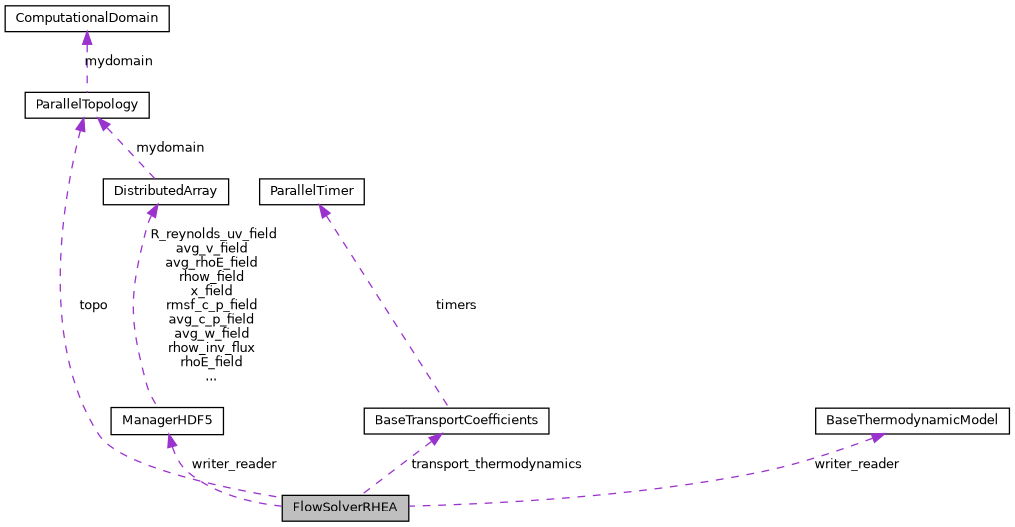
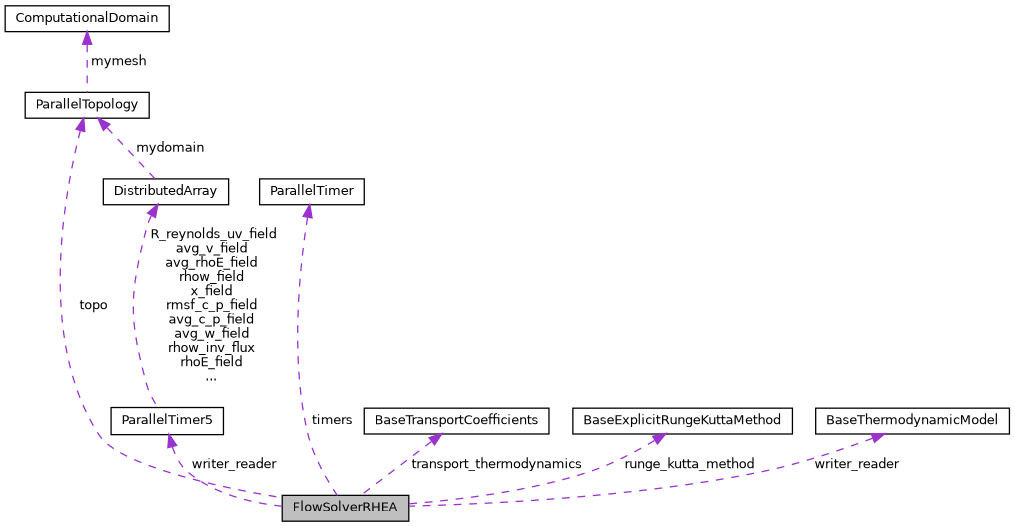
edge "ParallelTopology" -> "ComputationalDomain": label " mydomain" -> " mymesh"
edge "BaseTransportCoefficients" -> "ParallelTimer": now "FlowSolverRHEA" -> "ParallelTimer"
node "ManagerHDF5": label "ManagerHDF5" -> "ParallelTimer5"
node "BaseExplicitRungeKuttaMethod": added
